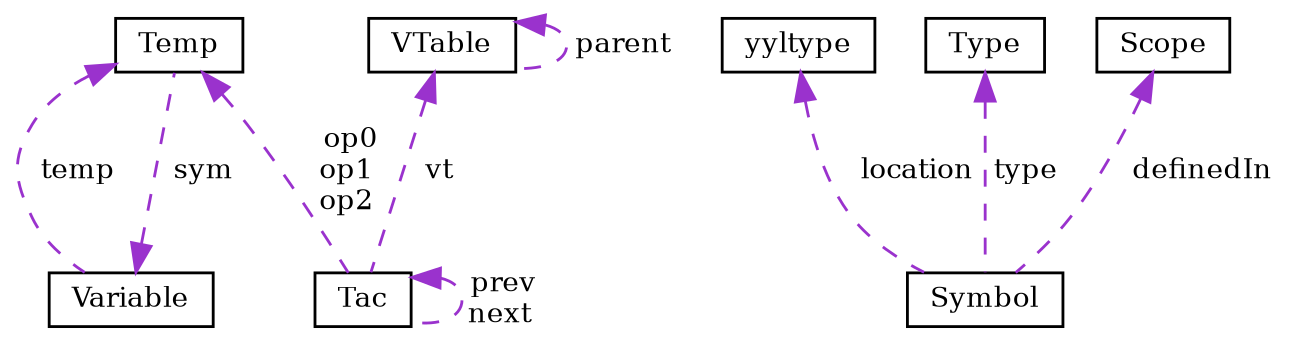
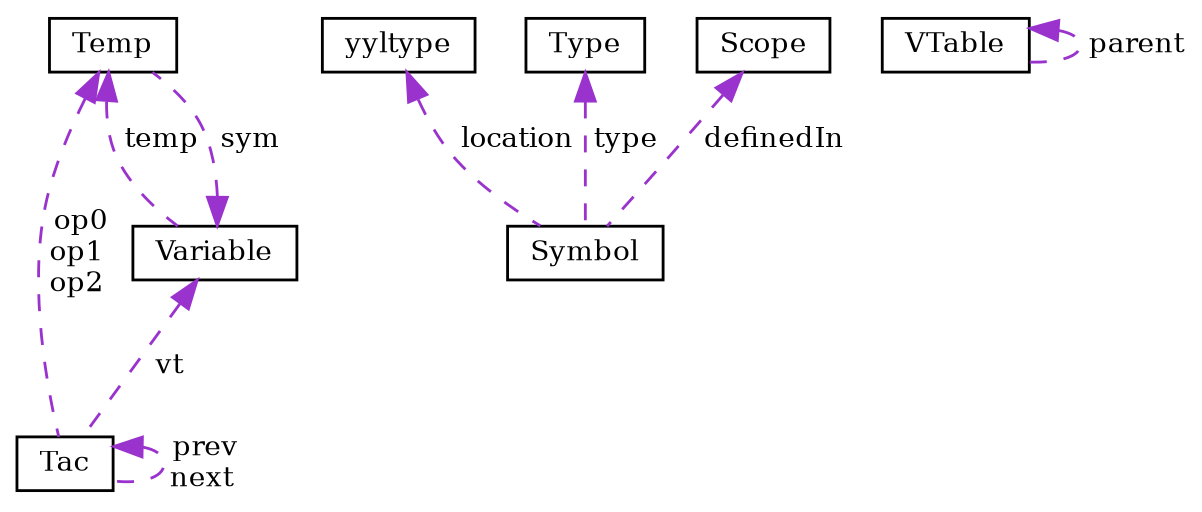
edge "Tac" -> "VTable": now "Tac" -> "Variable"
